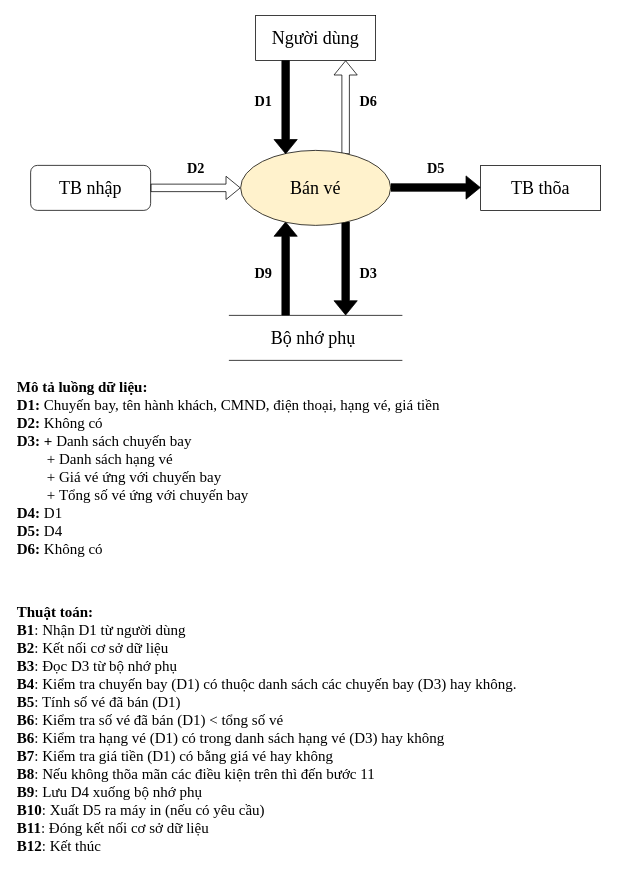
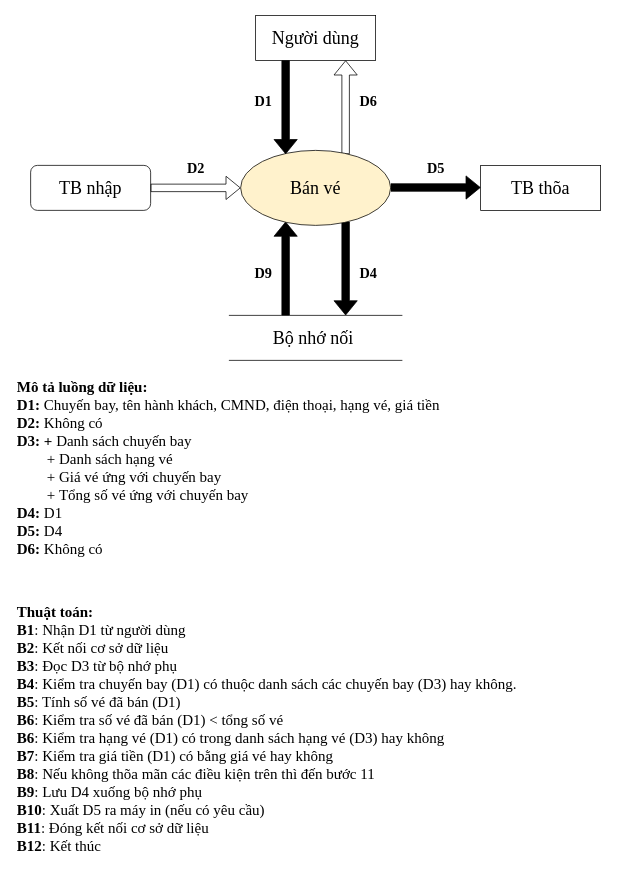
node "D3": label "D3" -> "D4"
node "Bộ nhớ phụ": label "Bộ nhớ phụ" -> "Bộ nhớ nối"
